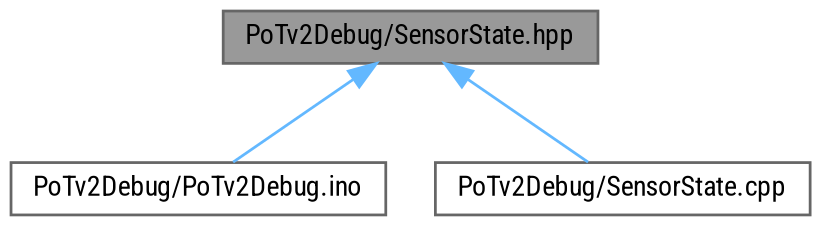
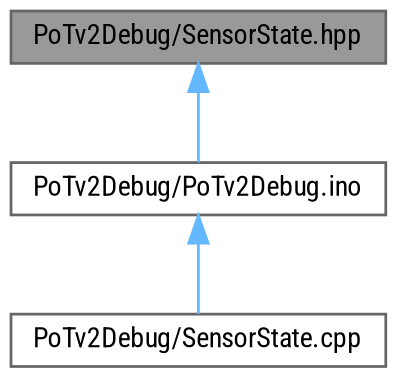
edge "PoTv2Debug/SensorState.cpp" -> "PoTv2Debug/SensorState.hpp": now "PoTv2Debug/SensorState.cpp" -> "PoTv2Debug/PoTv2Debug.ino"
